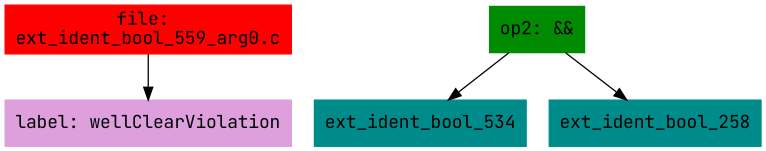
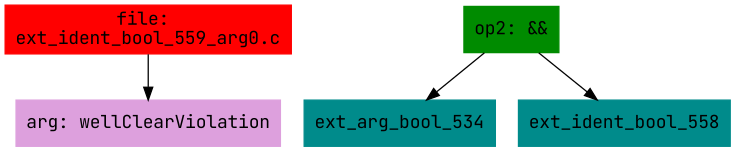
node "label: wellClearViolation": label "label: wellClearViolation" -> "arg: wellClearViolation"
node "ext_ident_bool_534": label "ext_ident_bool_534" -> "ext_arg_bool_534"
node "ext_ident_bool_258": label "ext_ident_bool_258" -> "ext_ident_bool_558"
